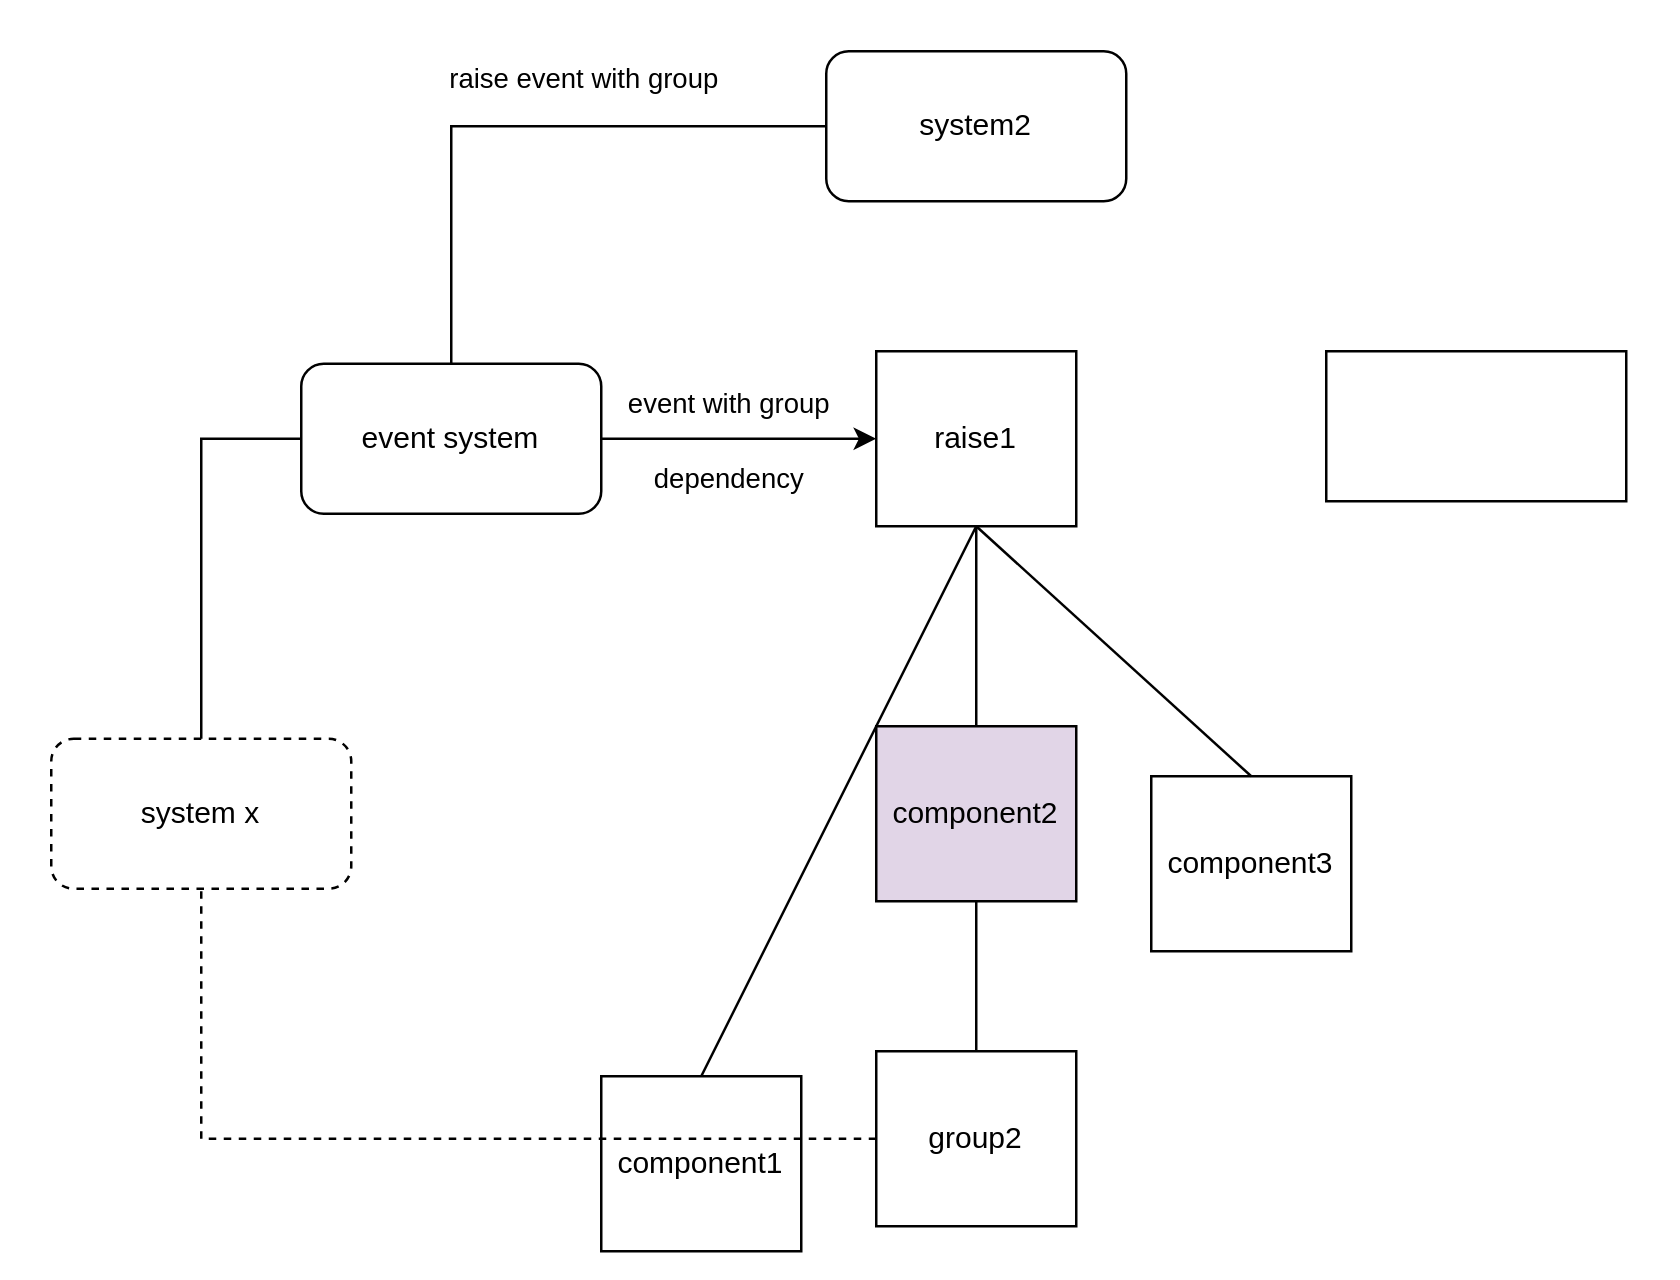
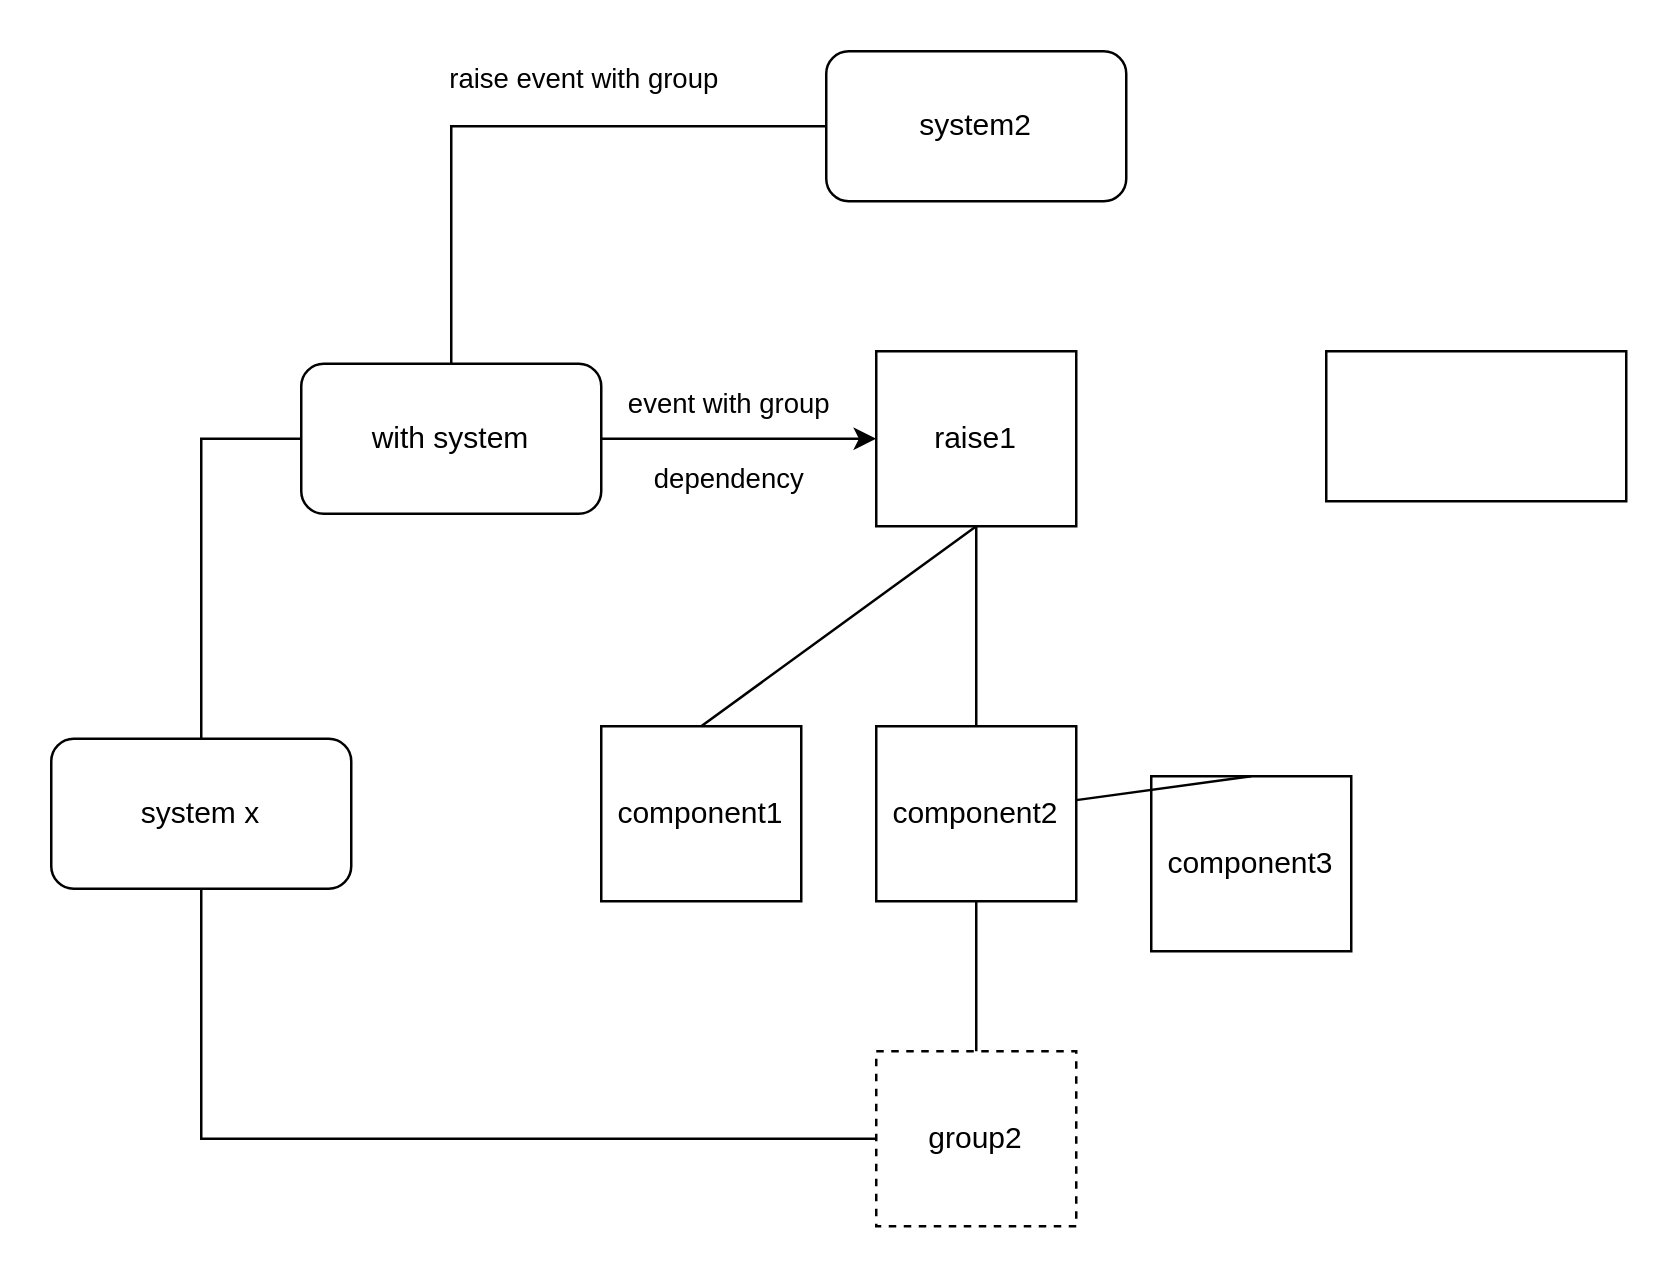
node "event system": label "event system" -> "with system"
edge "raise1" -- "component3": now "component2" -- "component3"
node "system x": style dashed -> solid
node "component2": fillcolor #e1d5e7 -> #ffffff
edge "system x" -- "group2": style dashed -> solid
node "group2": style solid -> dashed
node "component1": moved (701, 1164) -> (701, 814)
